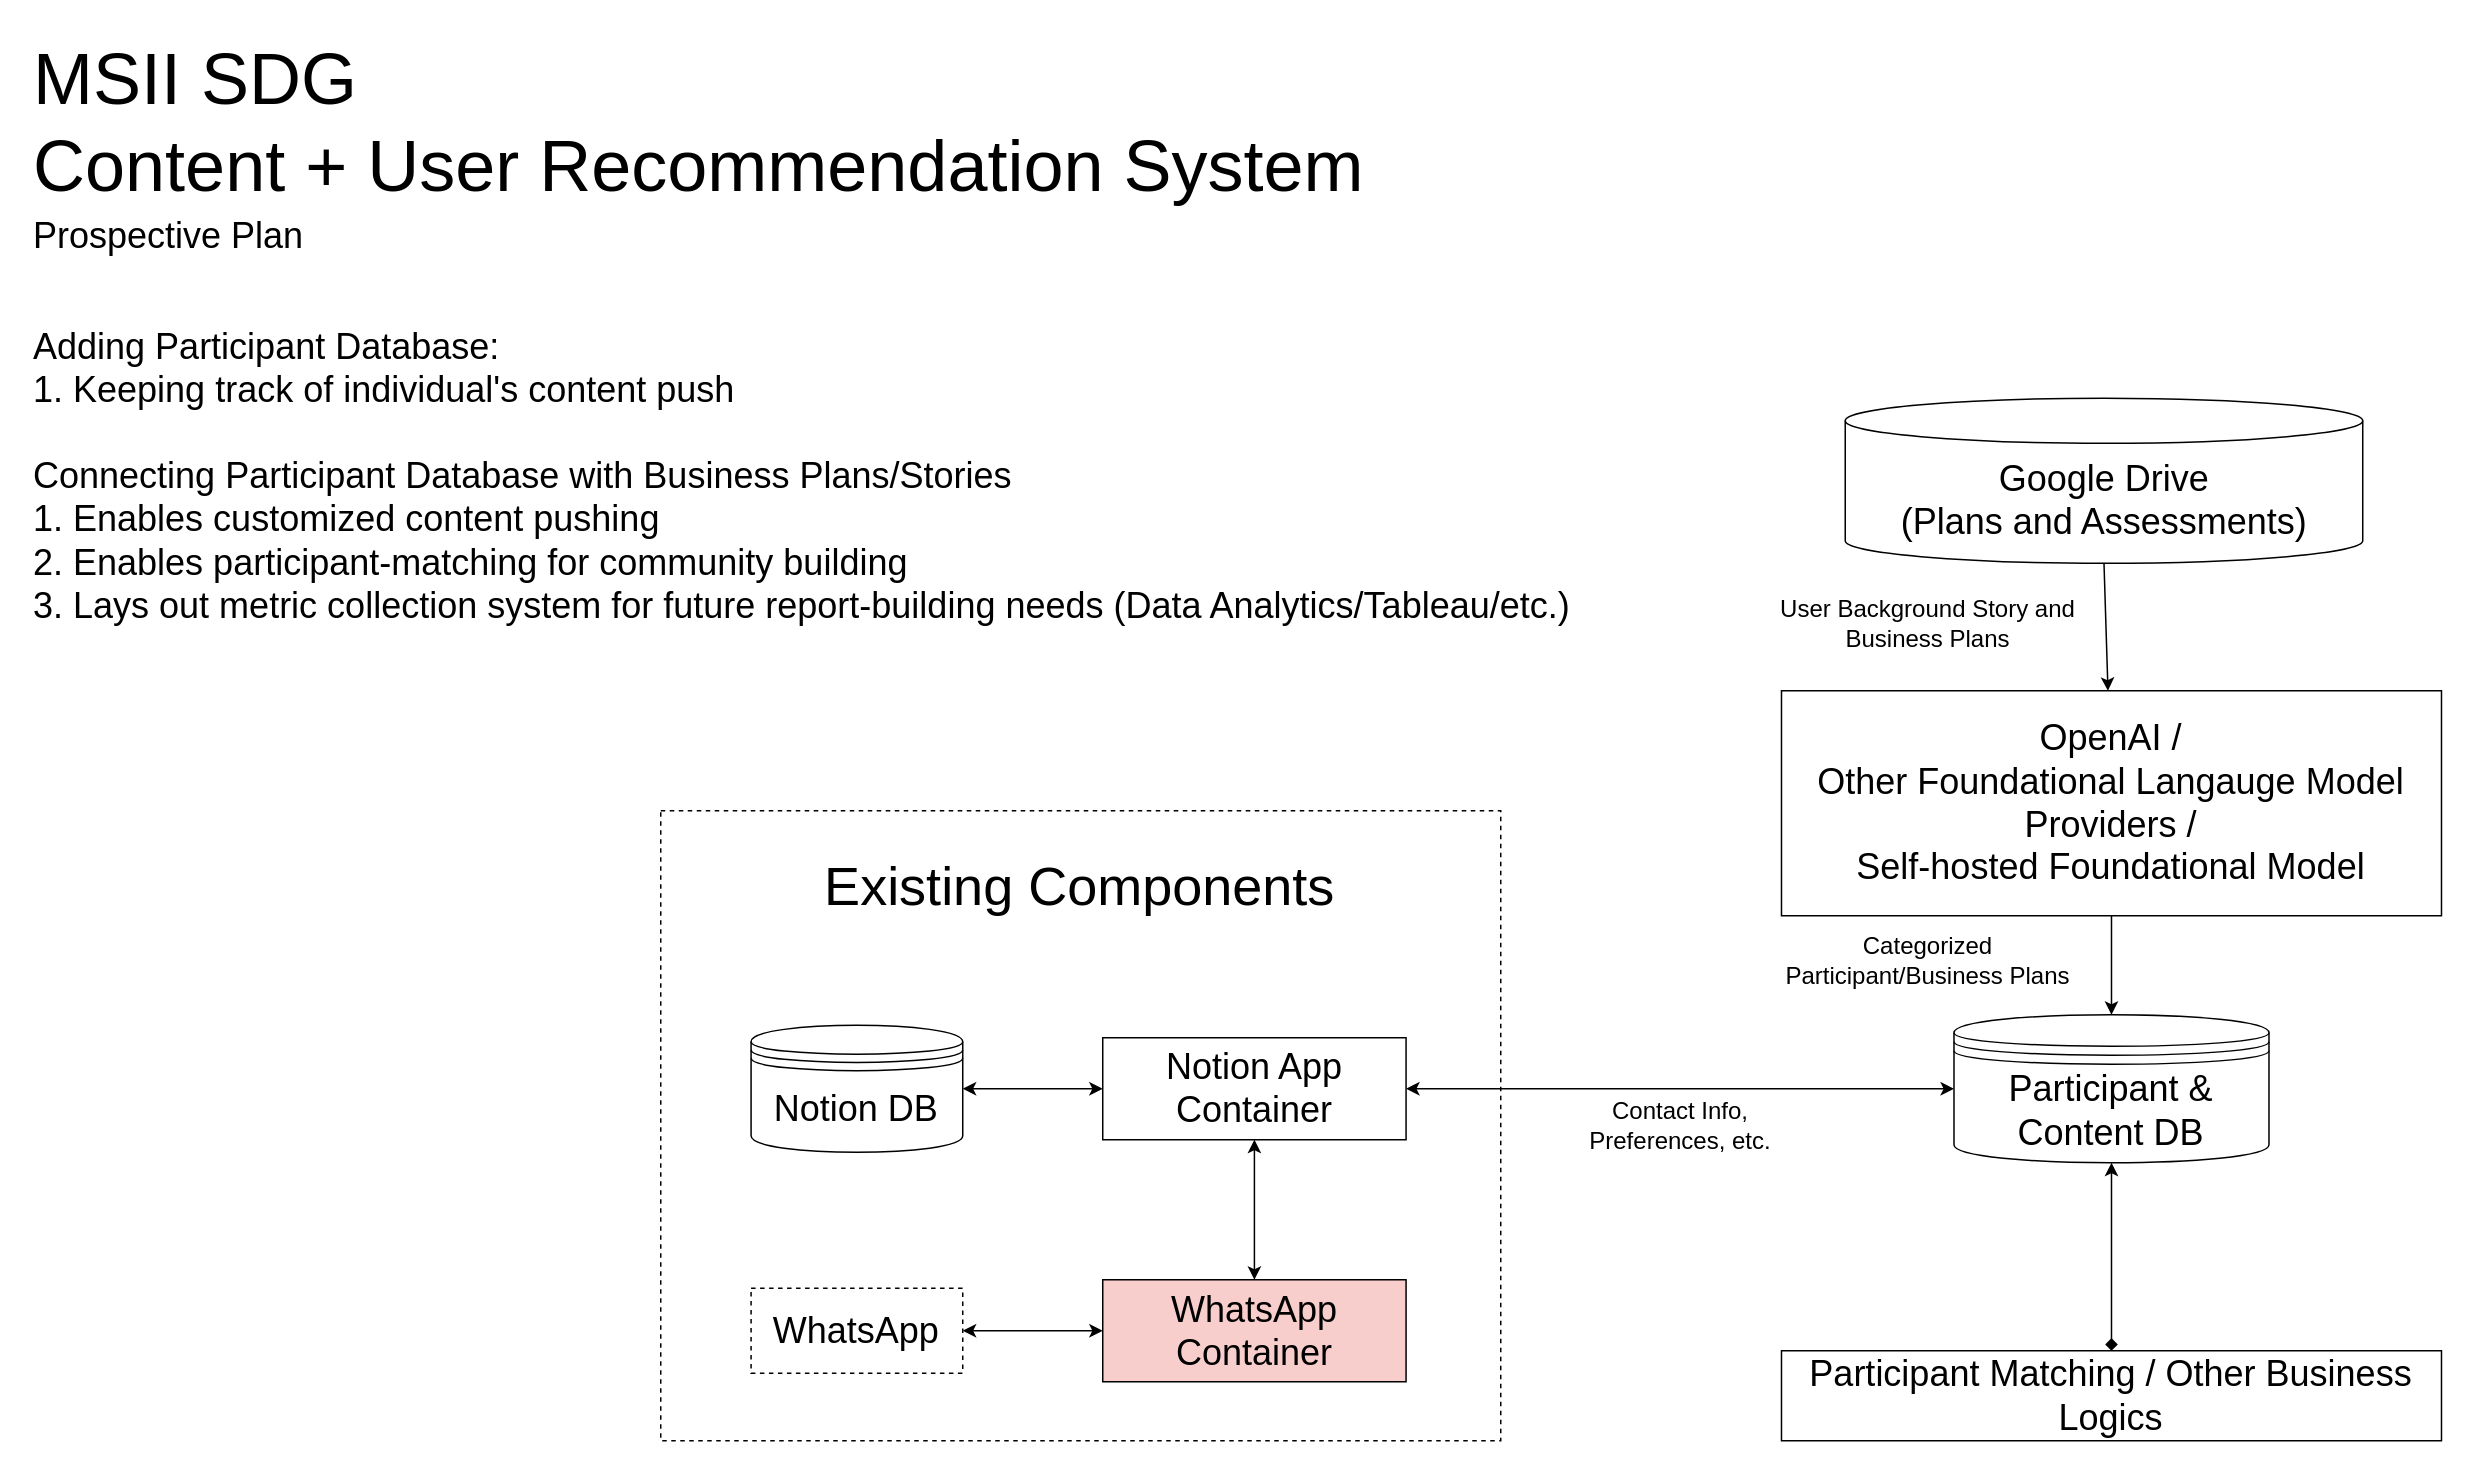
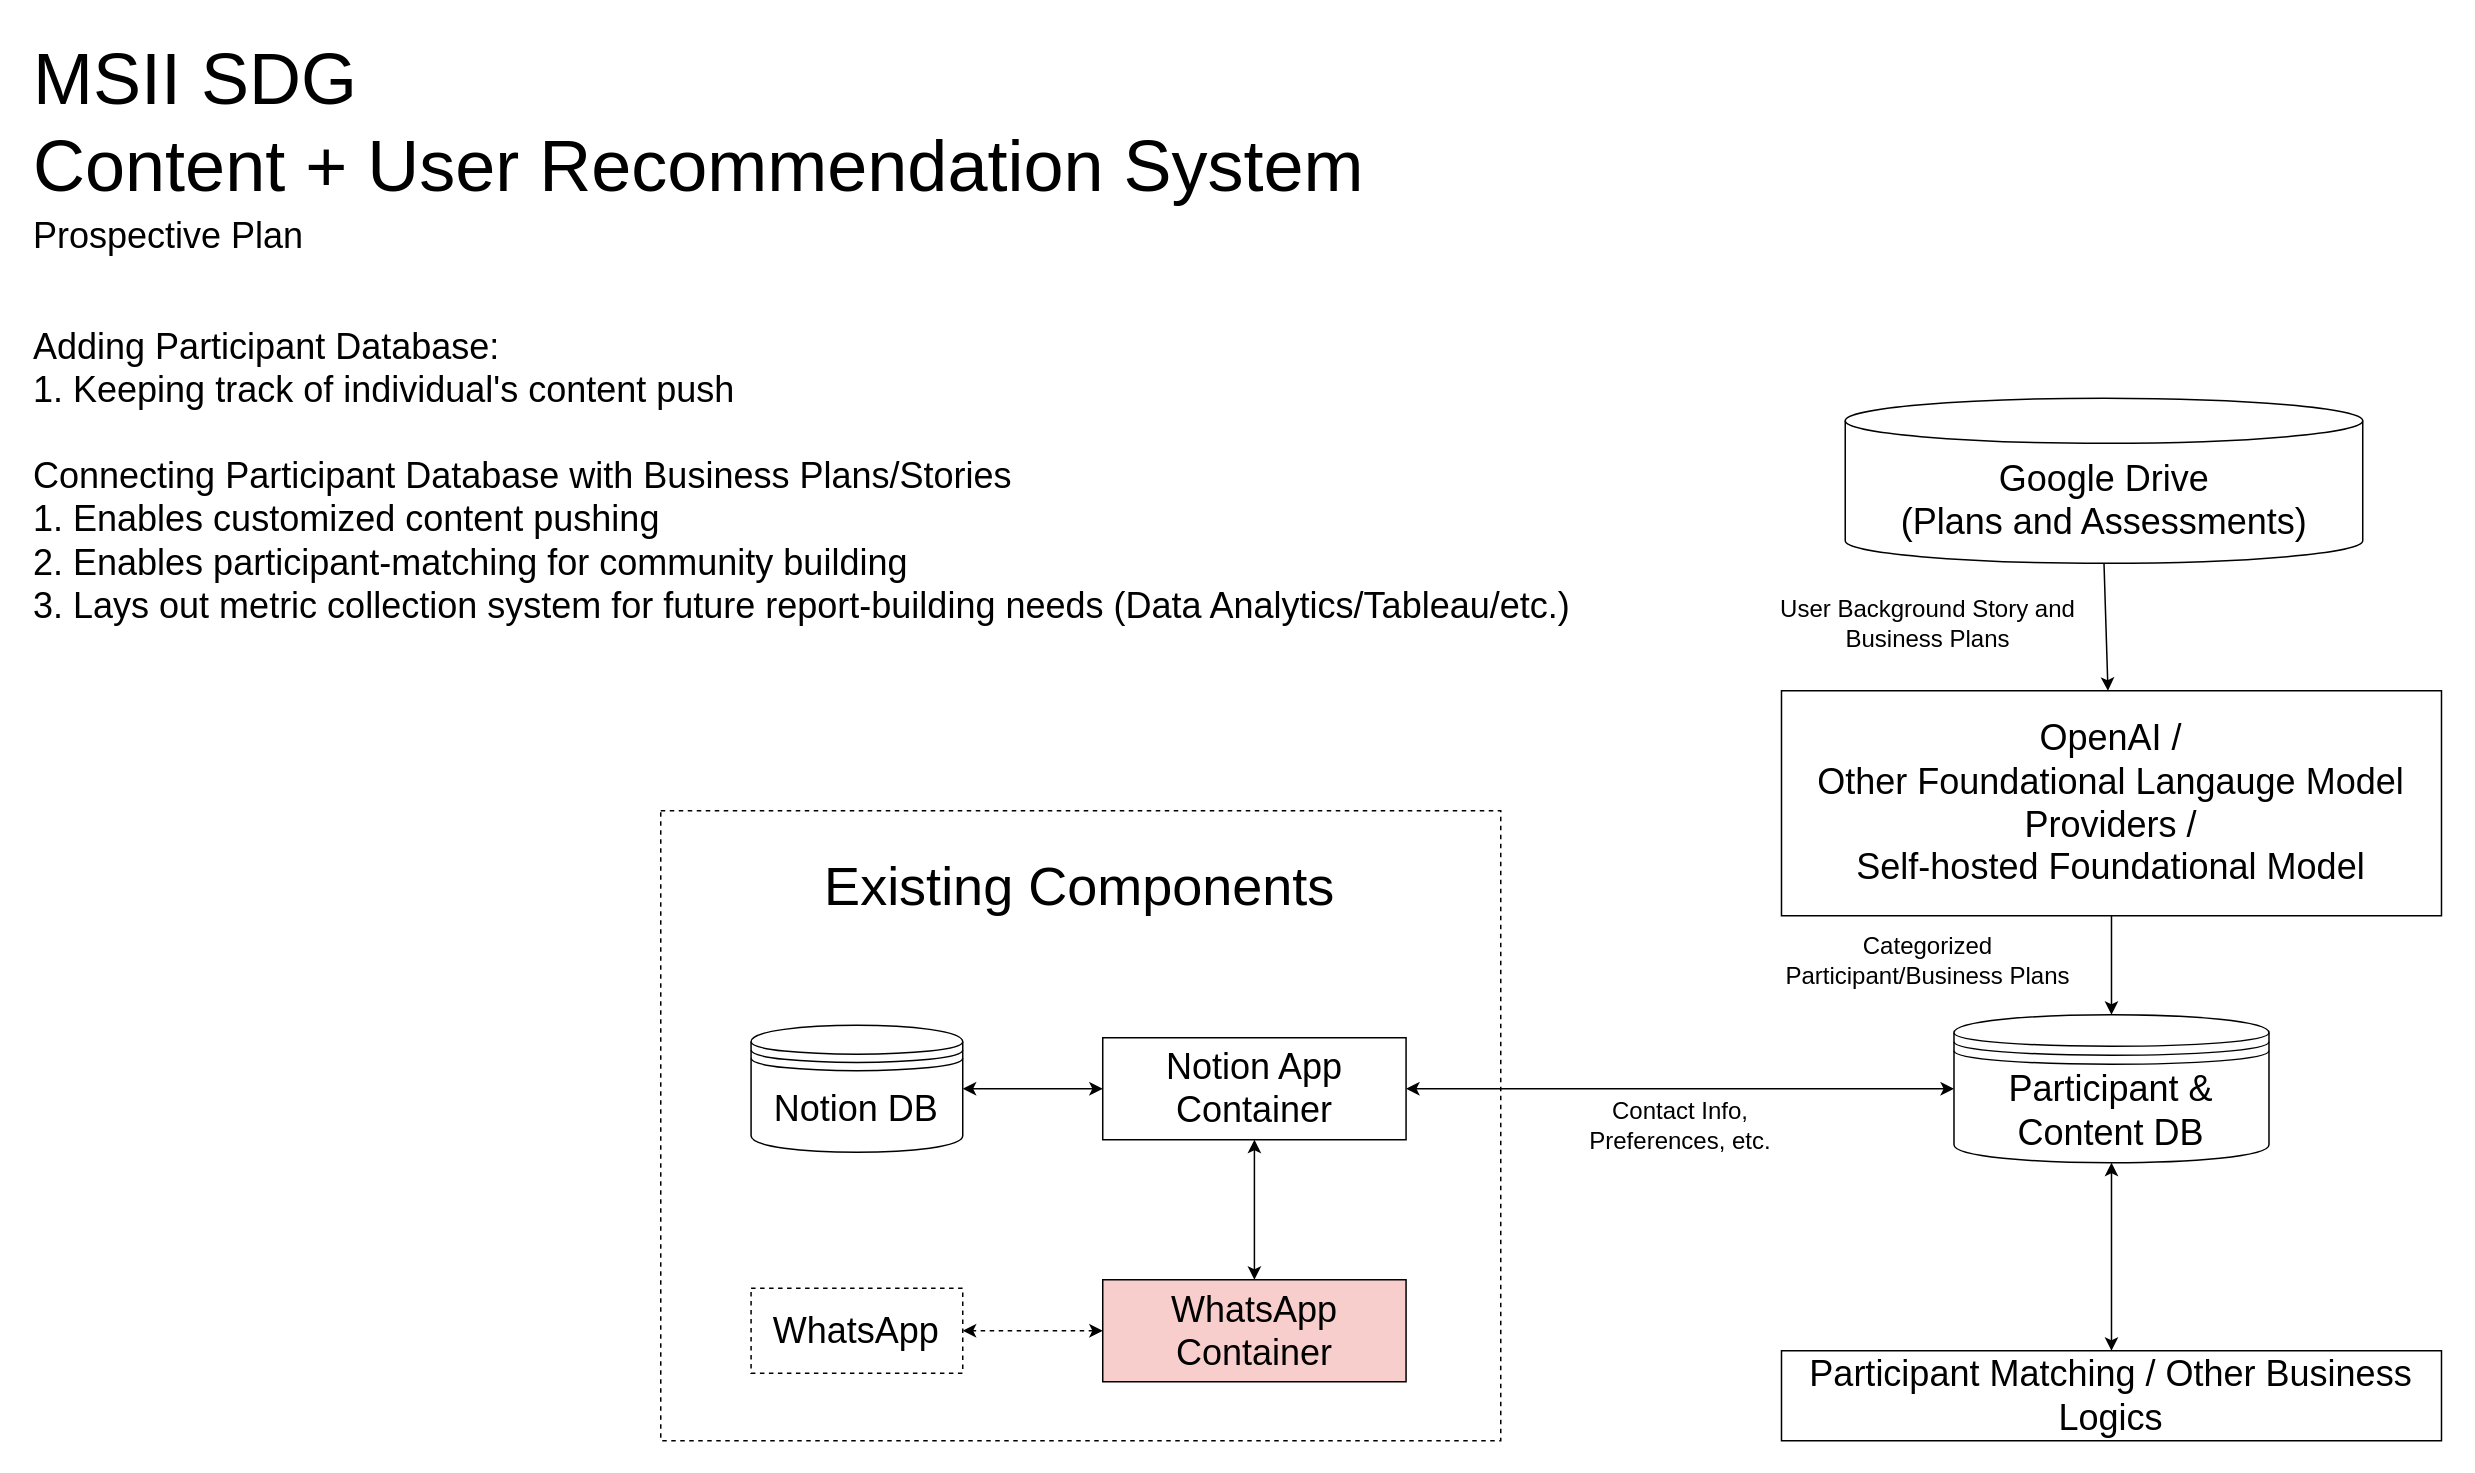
edge "WhatsApp" -- "WhatsApp Container": style solid -> dashed
edge "Participant & Content DB" -- "Participant Matching / Other Business Logics": arrowhead diamond -> classic
